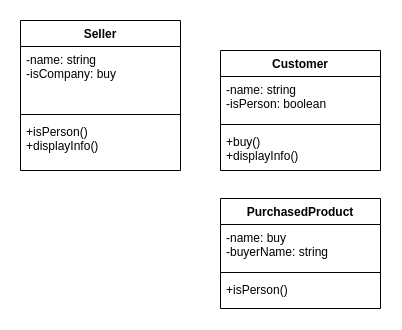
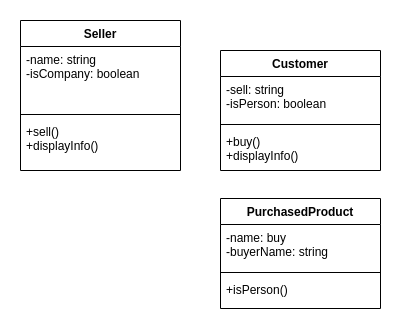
node "-name: string -isCompany: buy": label "-name: string -isCompany: buy" -> "-name: string -isCompany: boolean"
node "-name: string -isPerson: boolean": label "-name: string -isPerson: boolean" -> "-sell: string -isPerson: boolean"
node "+isPerson() +displayInfo()": label "+isPerson() +displayInfo()" -> "+sell() +displayInfo()"
